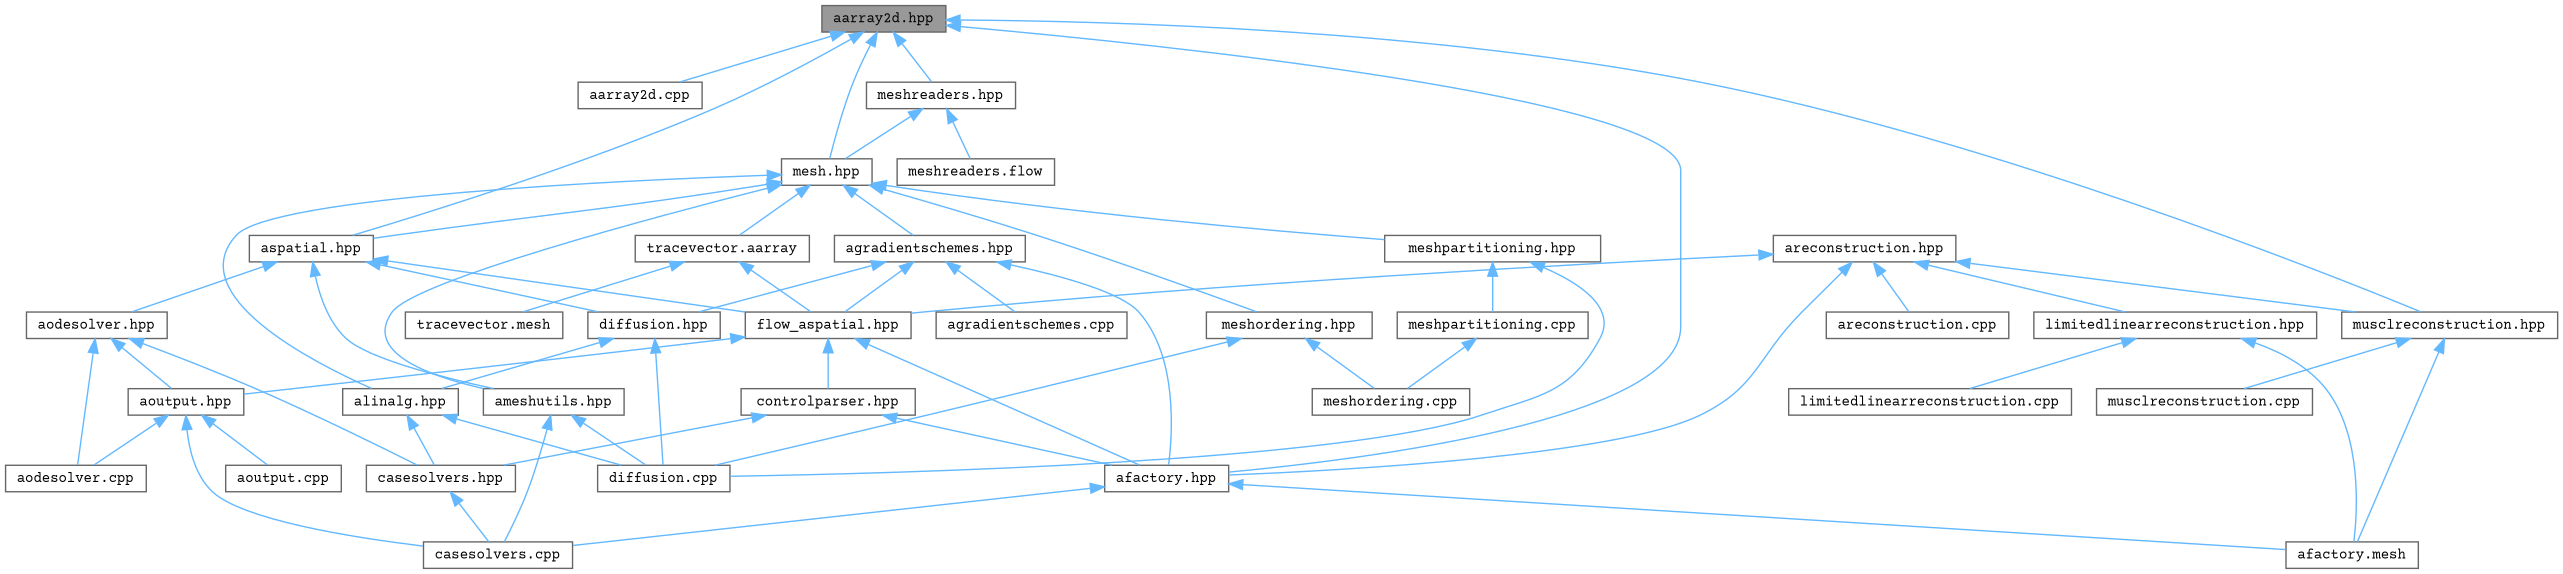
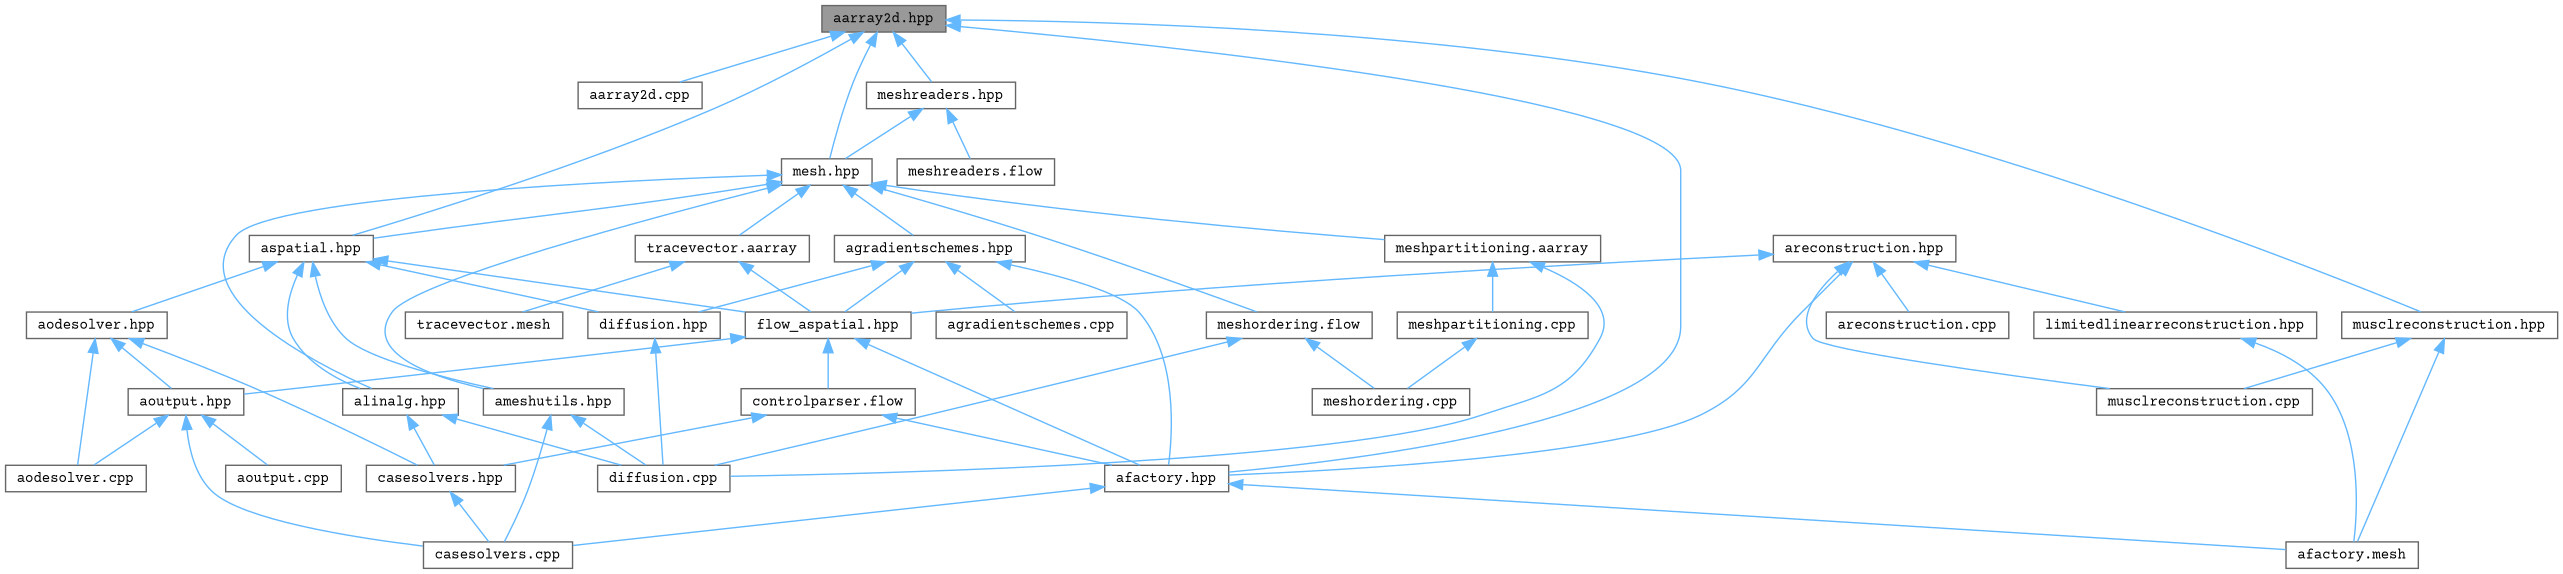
node "meshpartitioning.hpp": label "meshpartitioning.hpp" -> "meshpartitioning.aarray"
edge "musclreconstruction.hpp" -> "areconstruction.hpp": now "musclreconstruction.cpp" -> "areconstruction.hpp"
node "meshordering.hpp": label "meshordering.hpp" -> "meshordering.flow"
edge "alinalg.hpp" -> "diffusion.hpp": now "alinalg.hpp" -> "aspatial.hpp"
node "controlparser.hpp": label "controlparser.hpp" -> "controlparser.flow"
node "limitedlinearreconstruction.cpp": removed
